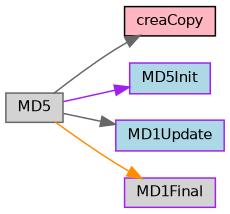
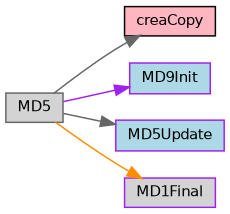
node "MD5Init": label "MD5Init" -> "MD9Init"
node "MD1Update": label "MD1Update" -> "MD5Update"
